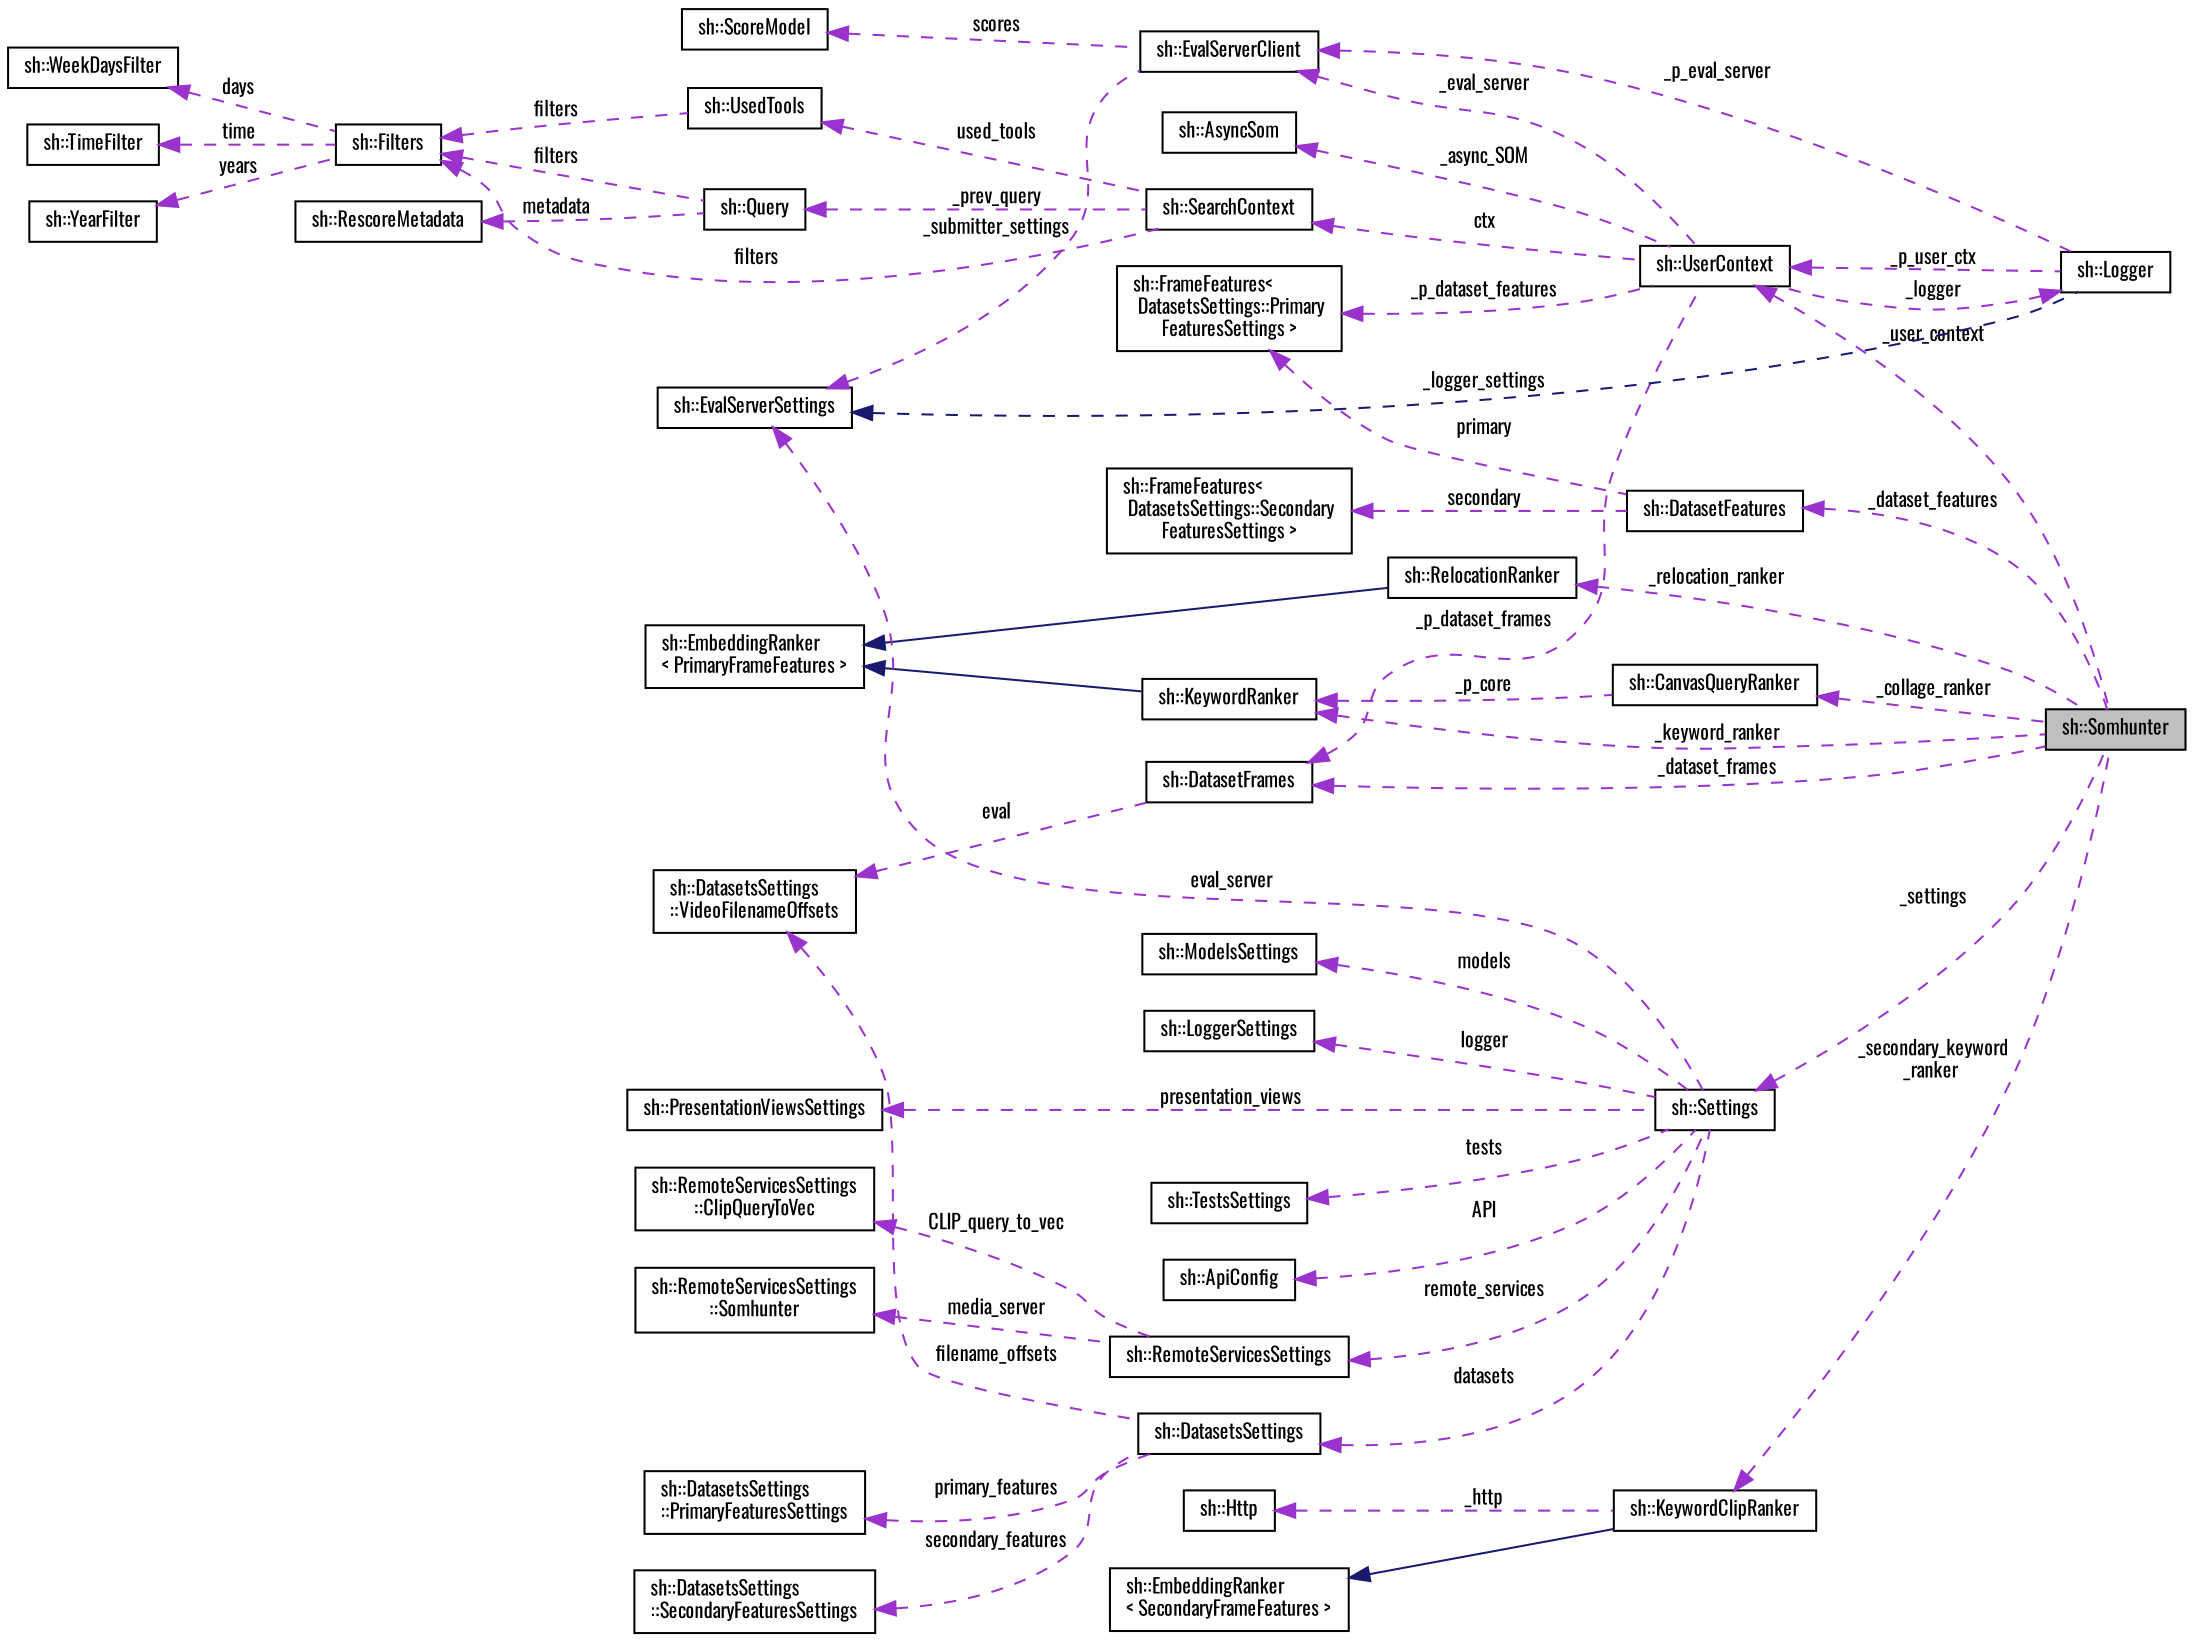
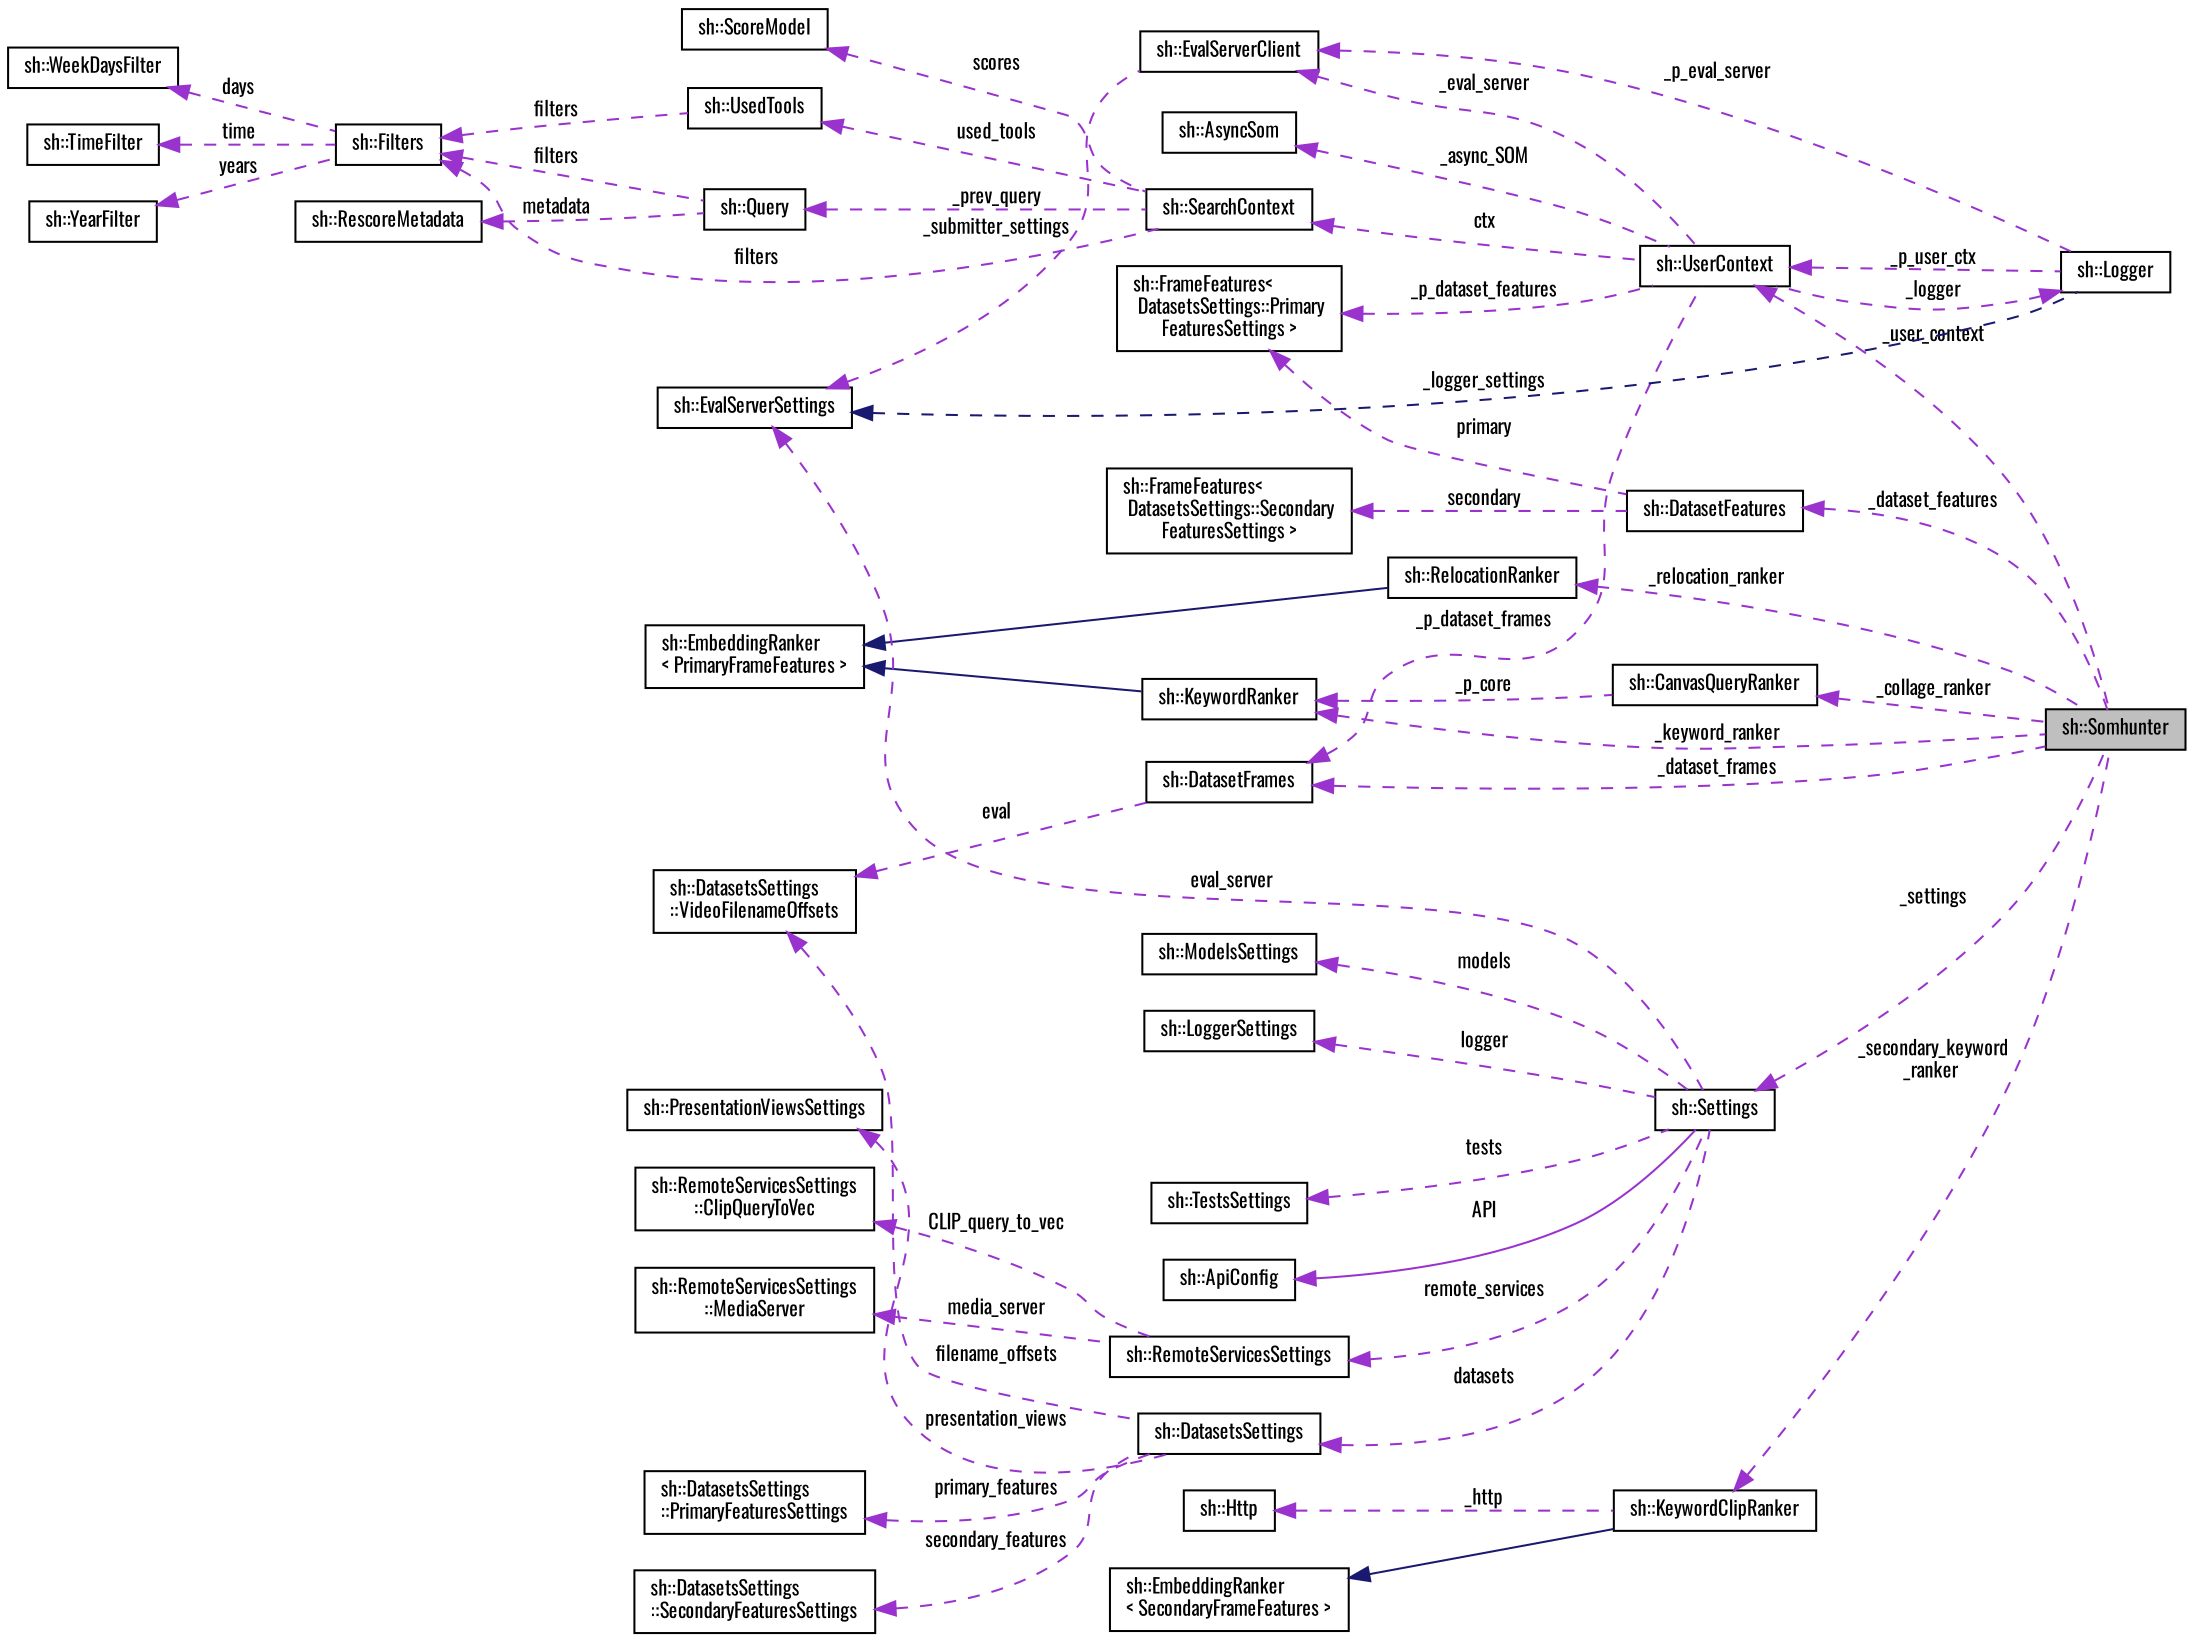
edge "sh::EvalServerClient" -> "sh::ScoreModel": now "sh::SearchContext" -> "sh::ScoreModel"
edge "sh::Settings" -> "sh::PresentationViewsSettings": now "sh::DatasetsSettings" -> "sh::PresentationViewsSettings"
edge "sh::Settings" -> "sh::ApiConfig": style dashed -> solid
node "sh::RemoteServicesSettings ::Somhunter": label "sh::RemoteServicesSettings ::Somhunter" -> "sh::RemoteServicesSettings ::MediaServer"
